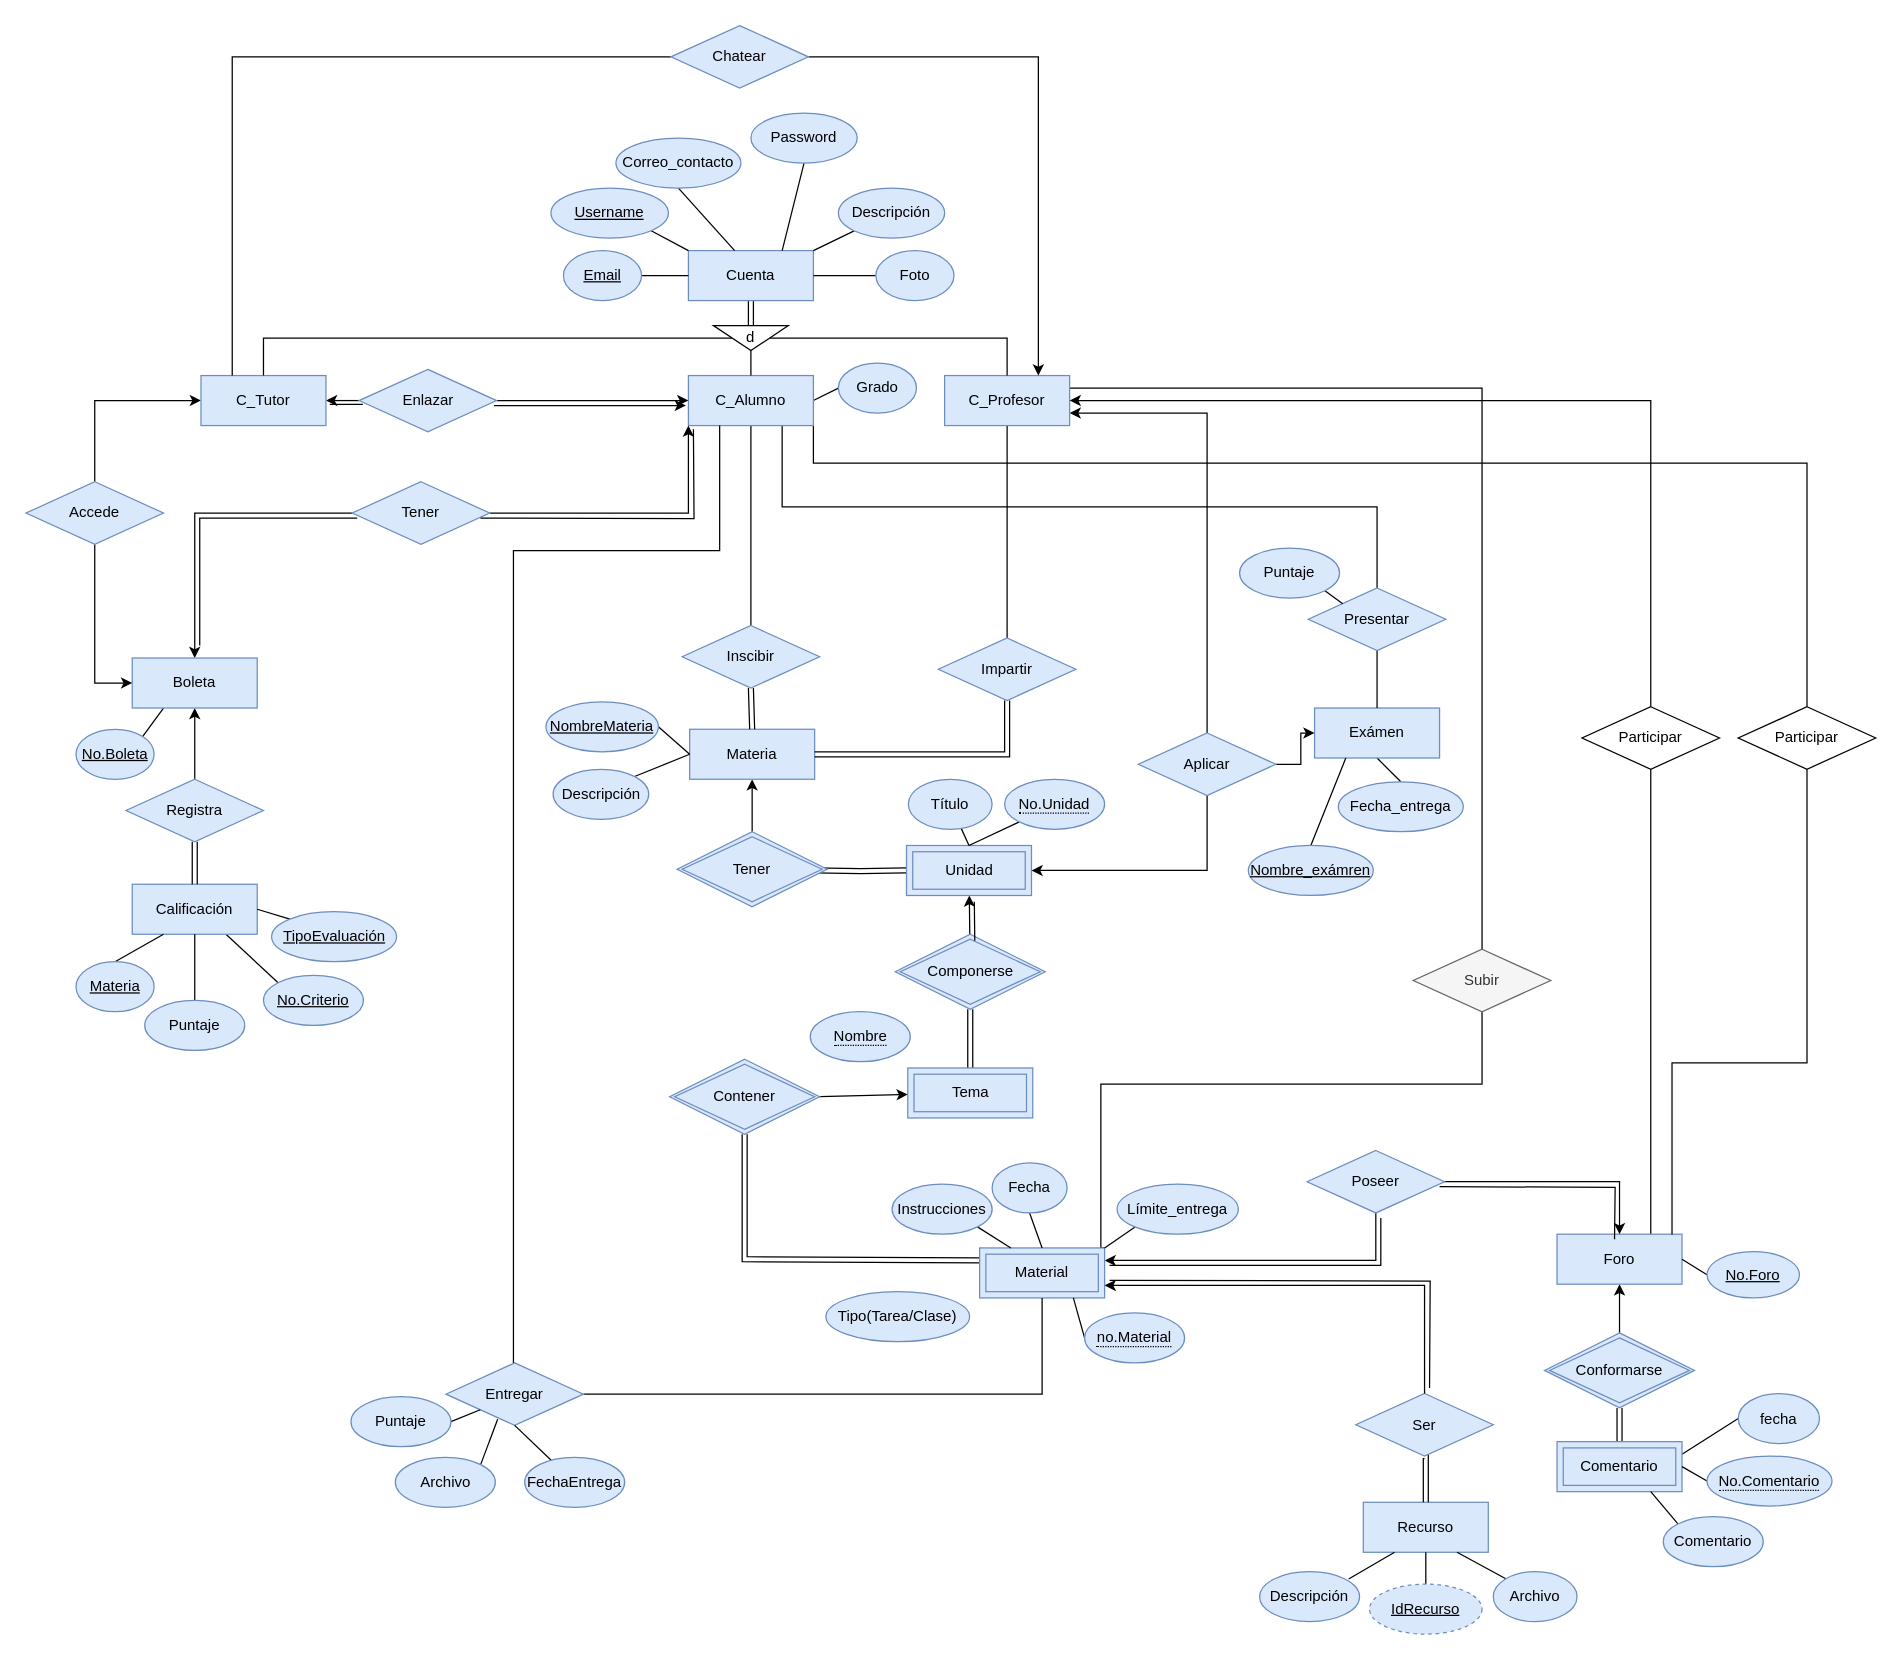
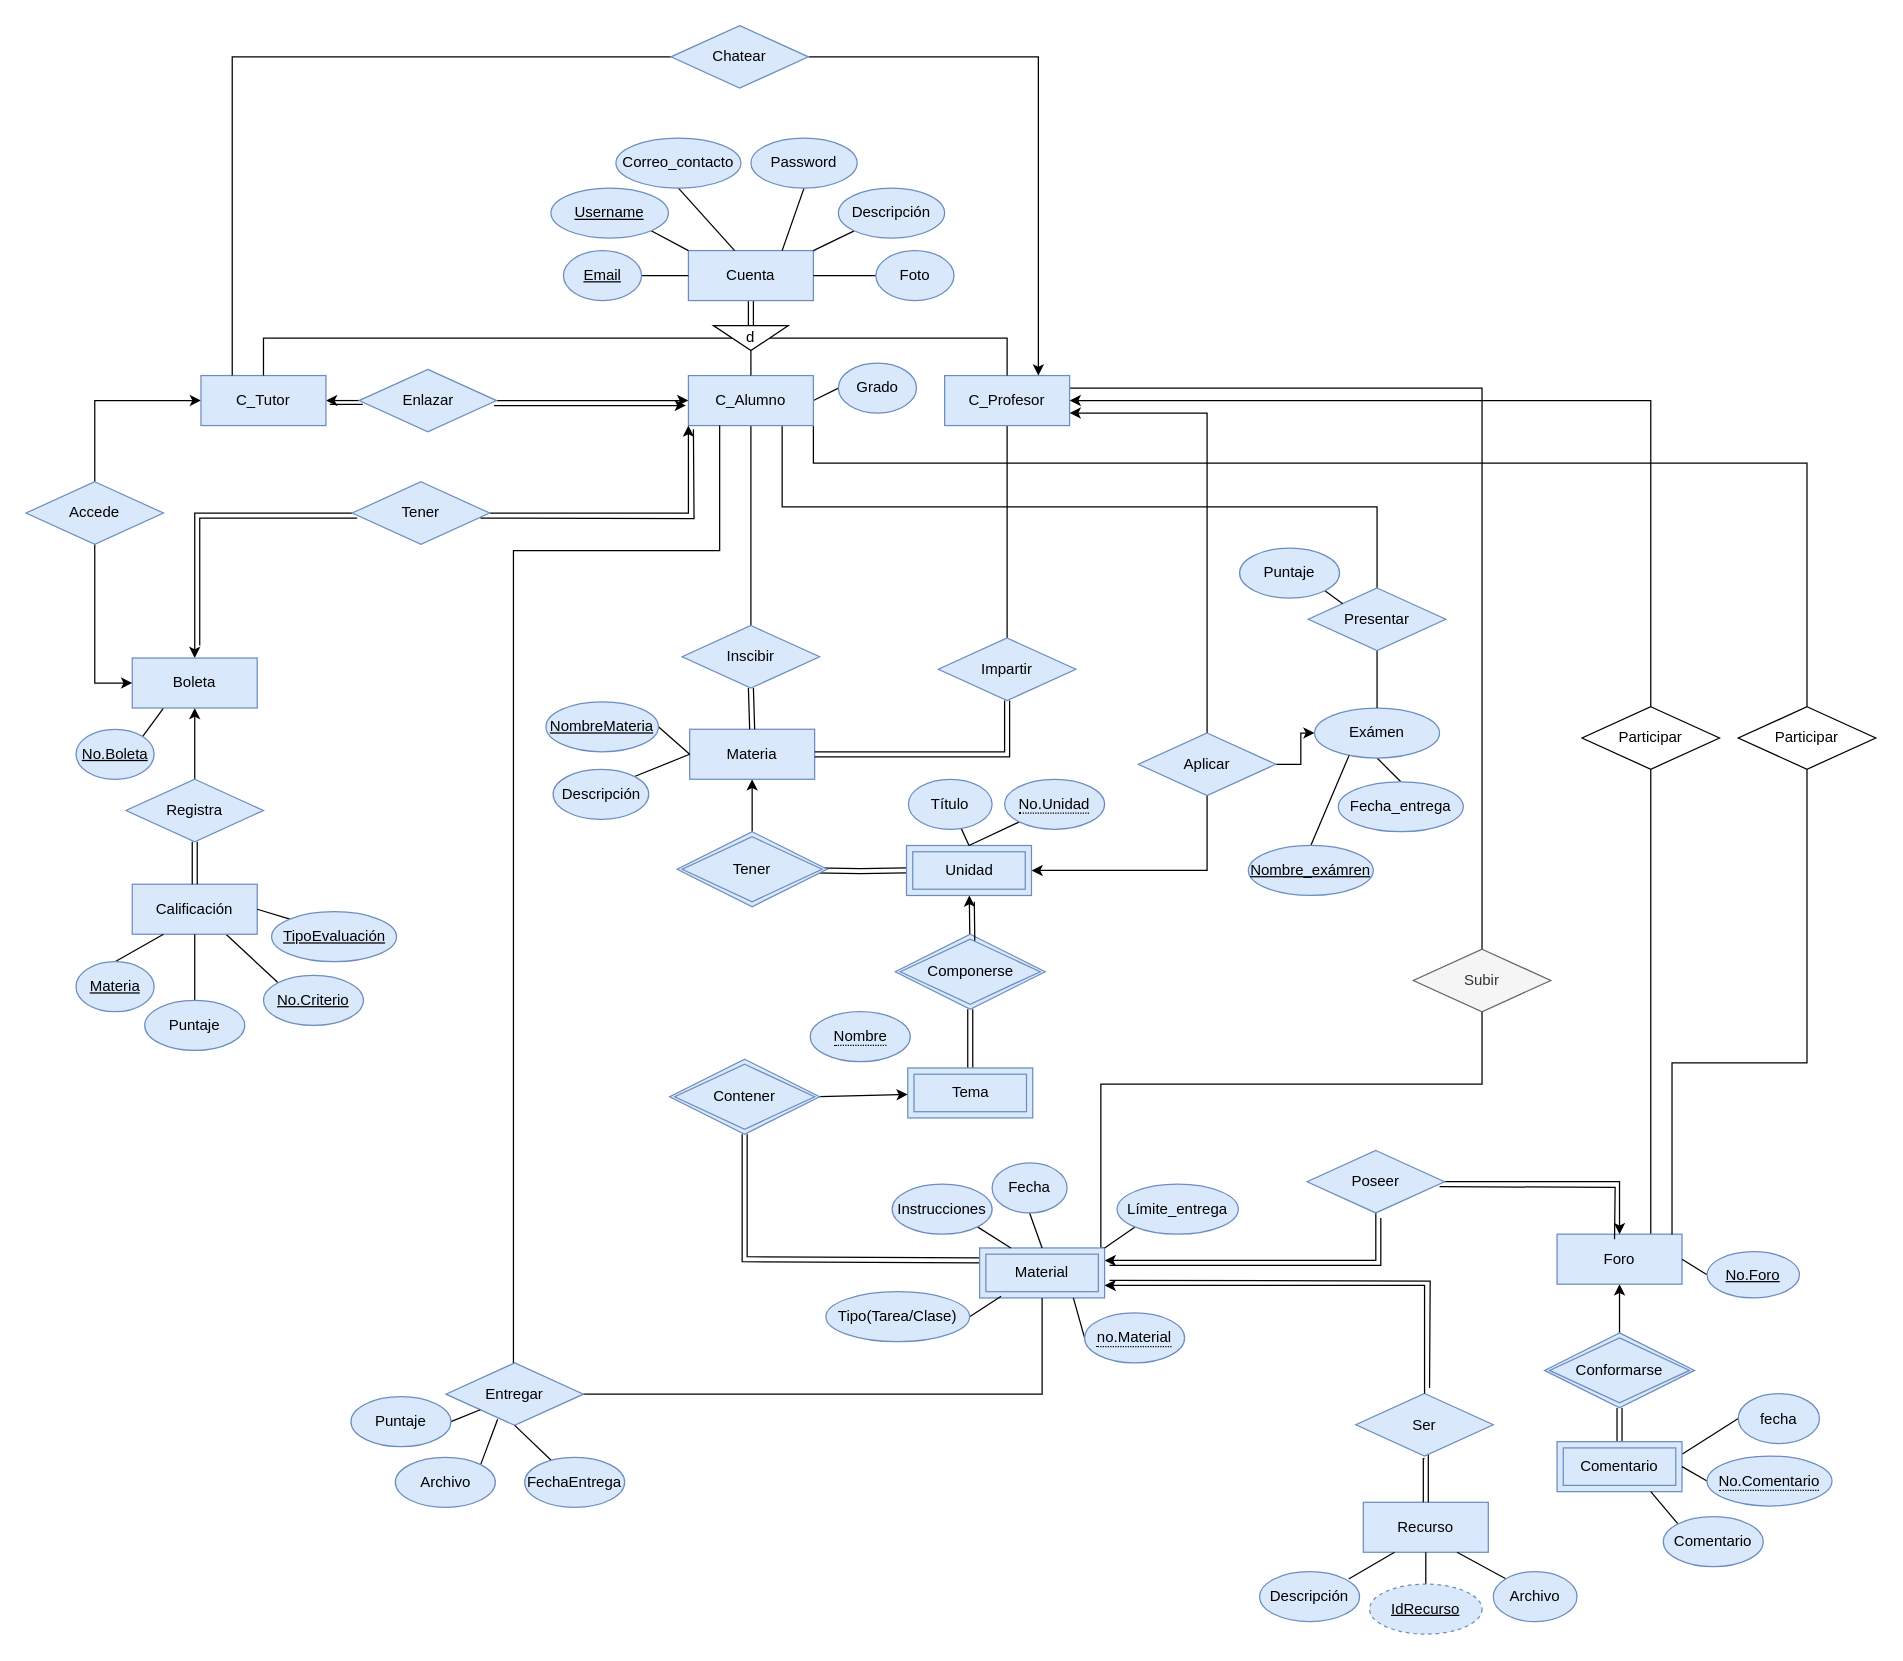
node "Password": moved (804, 138) -> (804, 163)
node "Exámen": shape rectangle -> ellipse
edge "Material" -- "Tipo(Tarea/Clase)": added
